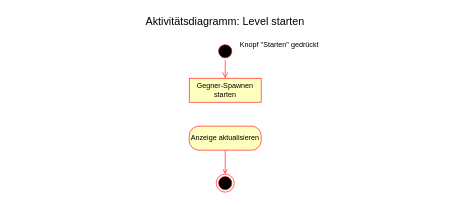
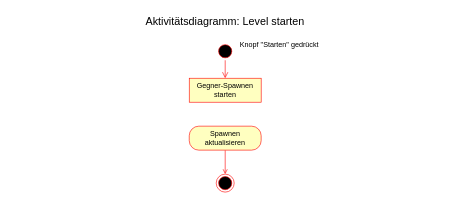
node "Anzeige aktualisieren": label "Anzeige aktualisieren" -> "Spawnen aktualisieren"
